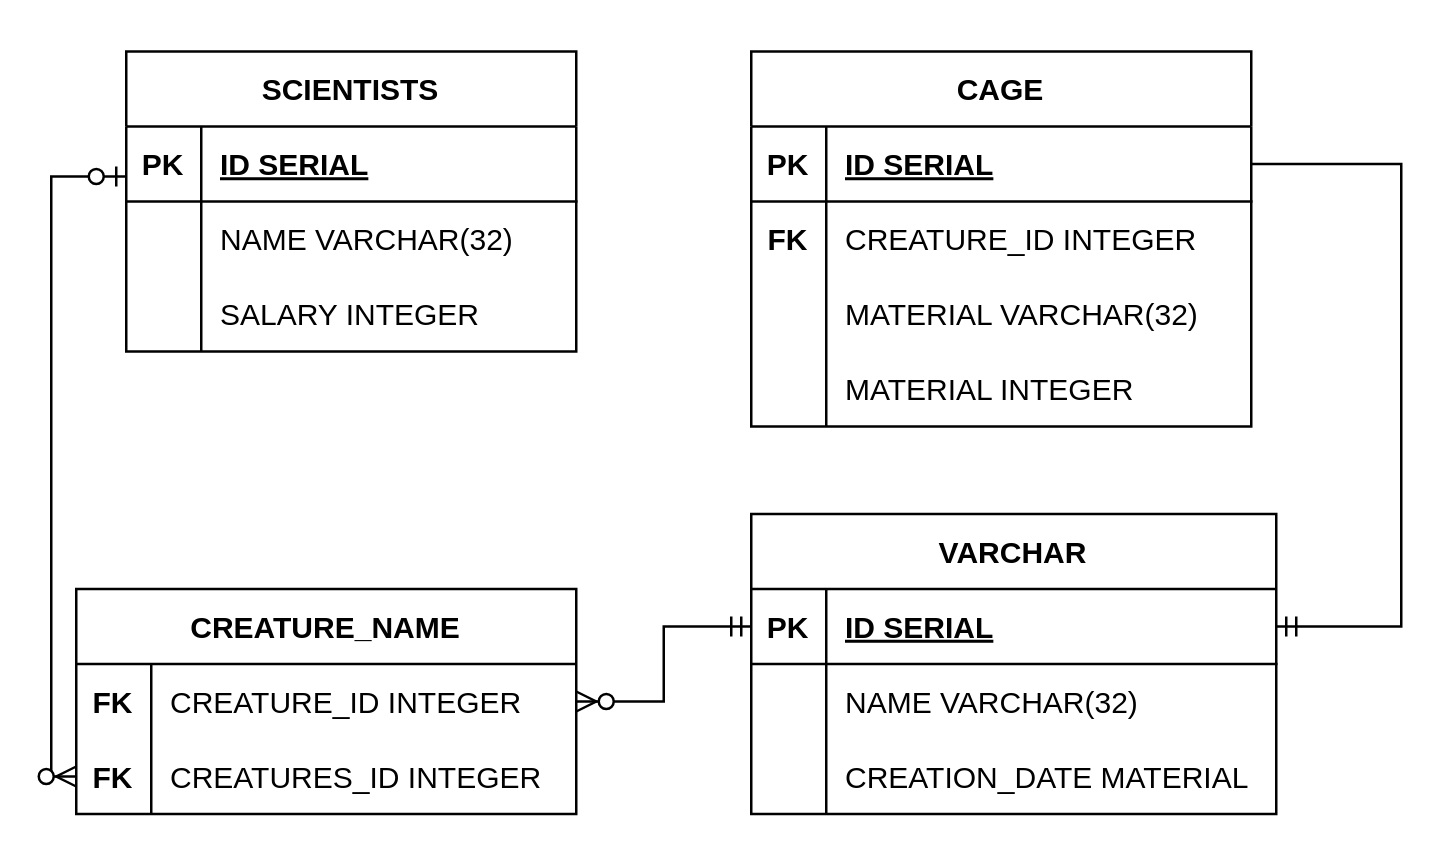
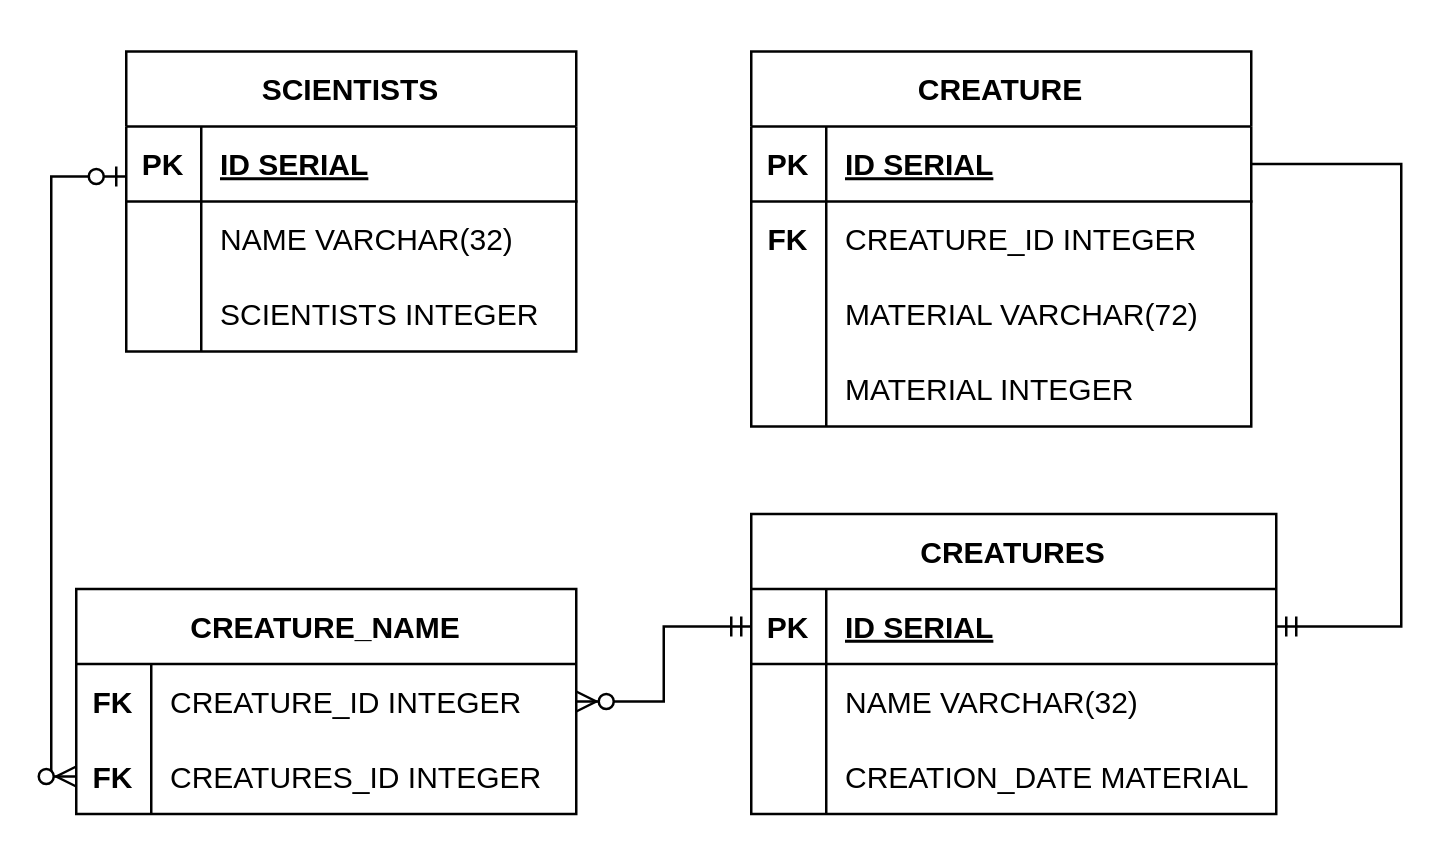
node "CAGE": label "CAGE" -> "CREATURE"
node "SALARY INTEGER": label "SALARY INTEGER" -> "SCIENTISTS INTEGER"
node "MATERIAL VARCHAR(32)": label "MATERIAL VARCHAR(32)" -> "MATERIAL VARCHAR(72)"
node "VARCHAR": label "VARCHAR" -> "CREATURES"
